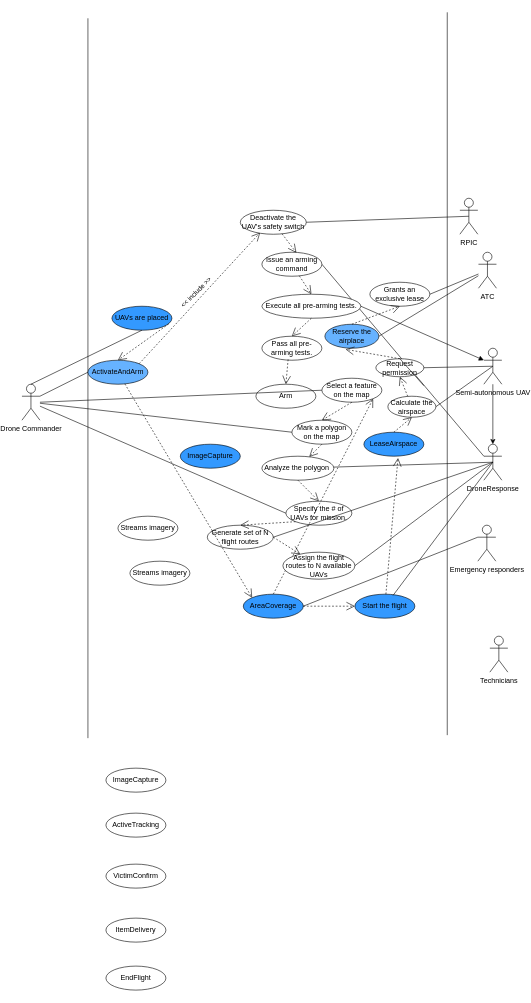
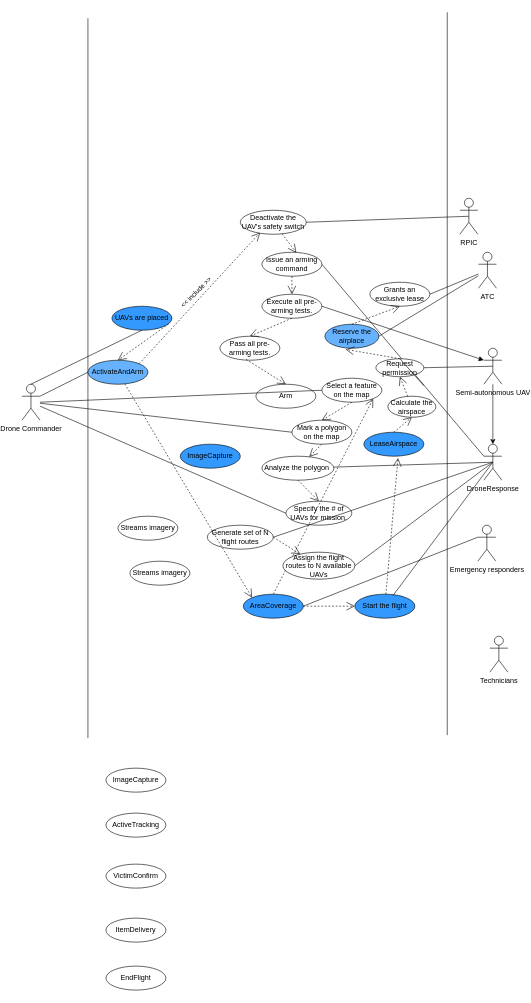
node "Execute all pre-arming tests.": size 99x24 -> 60x24
node "Pass all pre-arming tests.": moved (292, 348) -> (250, 348)
edge "Semi-autonomous UAV" -- "Calculate the airspace": removed
edge "Specify the # of UAVs for mission." -> "Generate set of N flight routes": removed
